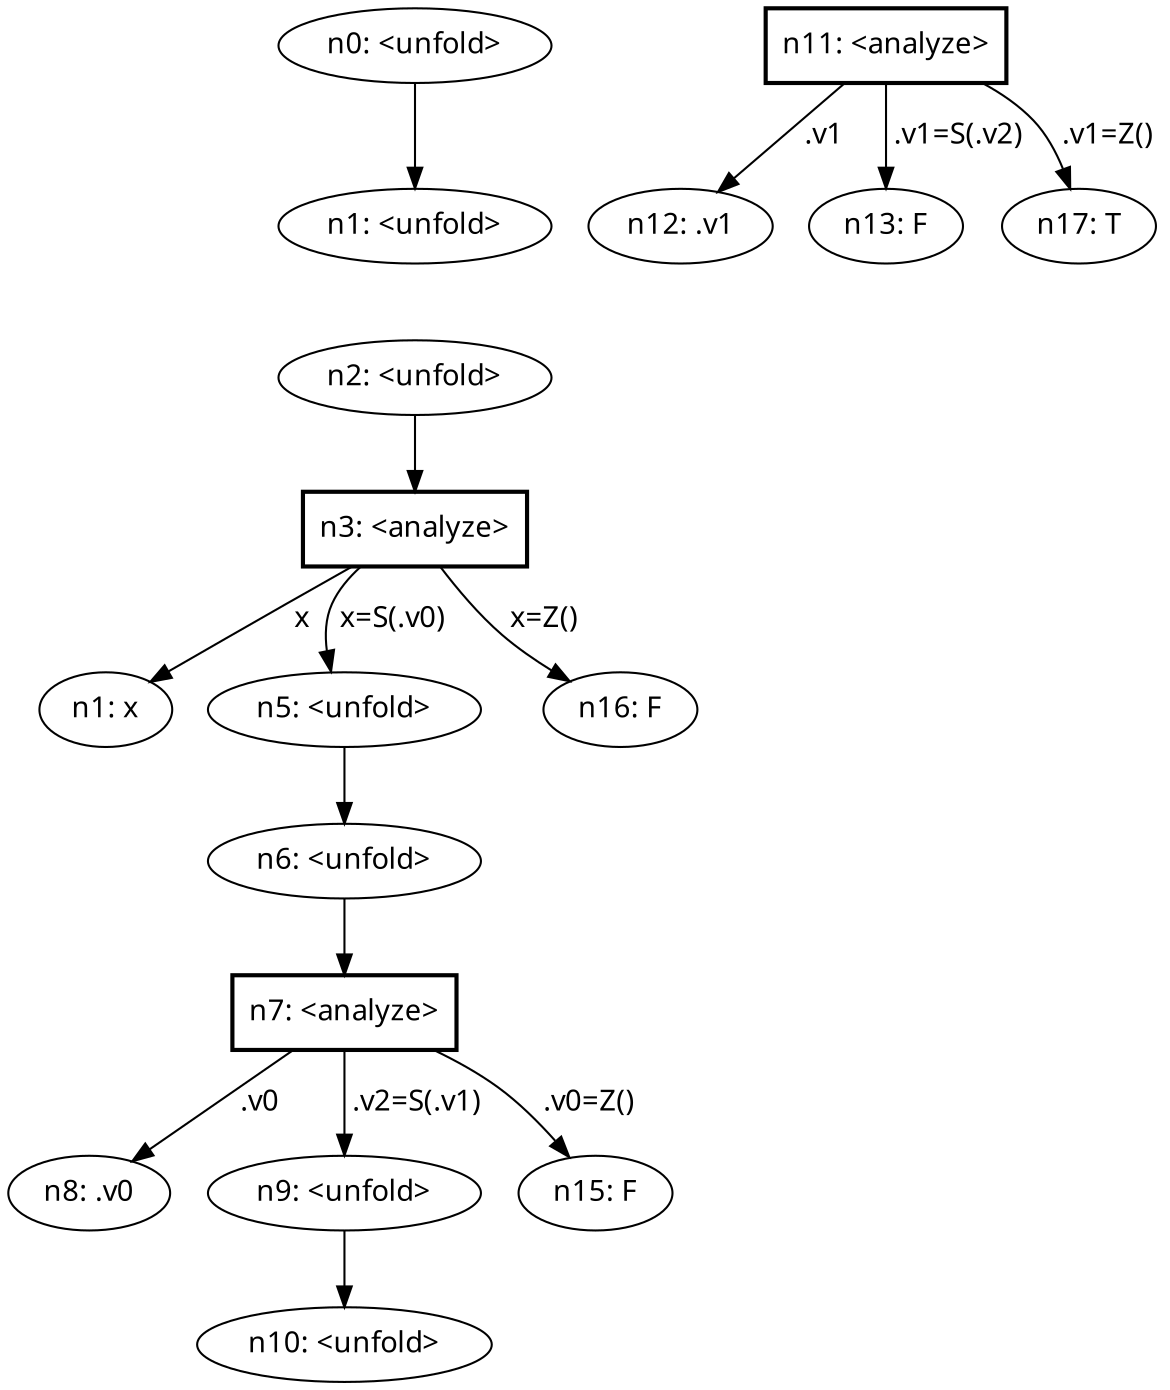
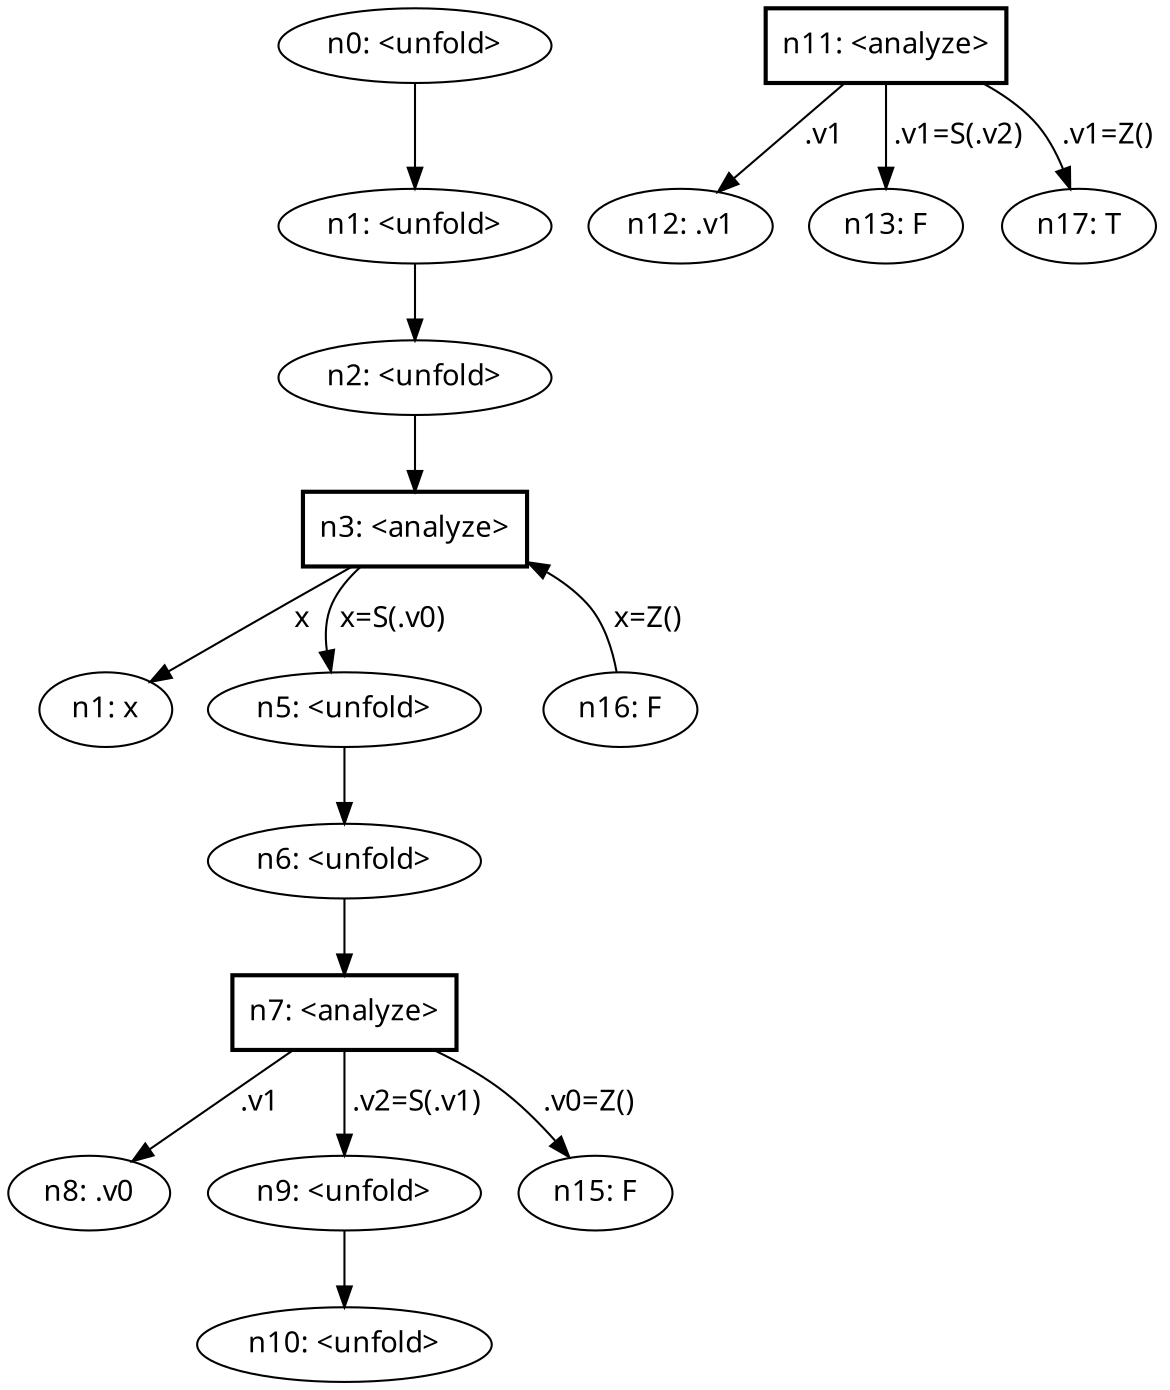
edge "n1: <unfold>" -> "n2: <unfold>": added
edge "n3: <analyze>" -> "n16: F": reversed
edge "n7: <analyze>" -> "n8: .v0": label " .v0 " -> " .v1 "
